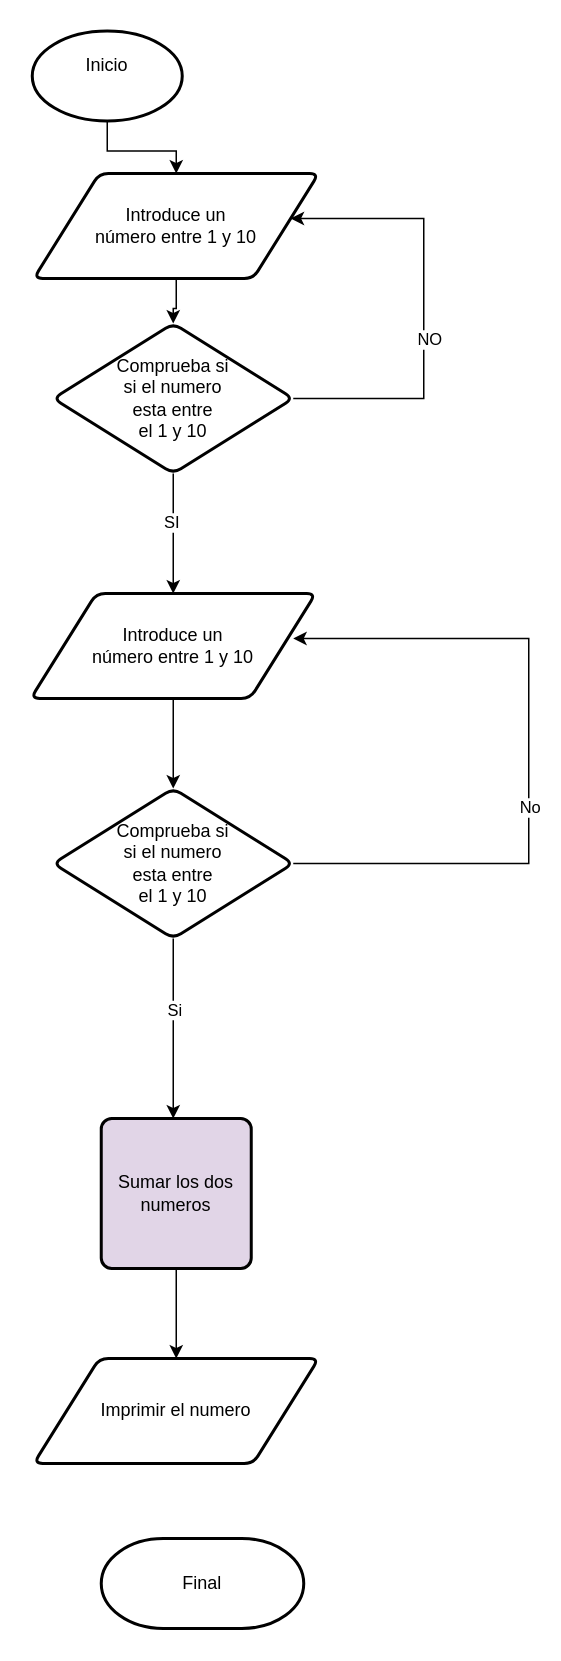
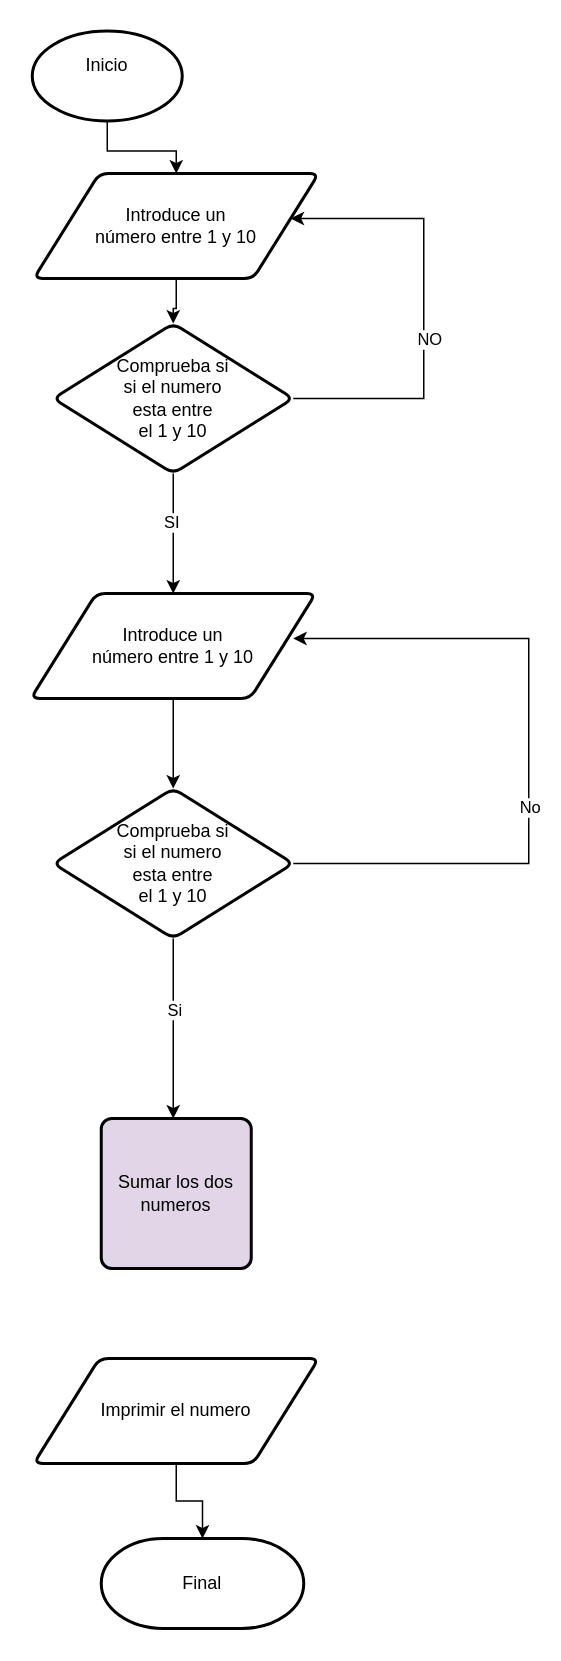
edge "Sumar los dos numeros" -> "Imprimir el numero": removed
edge "Imprimir el numero" -> "Final": added
